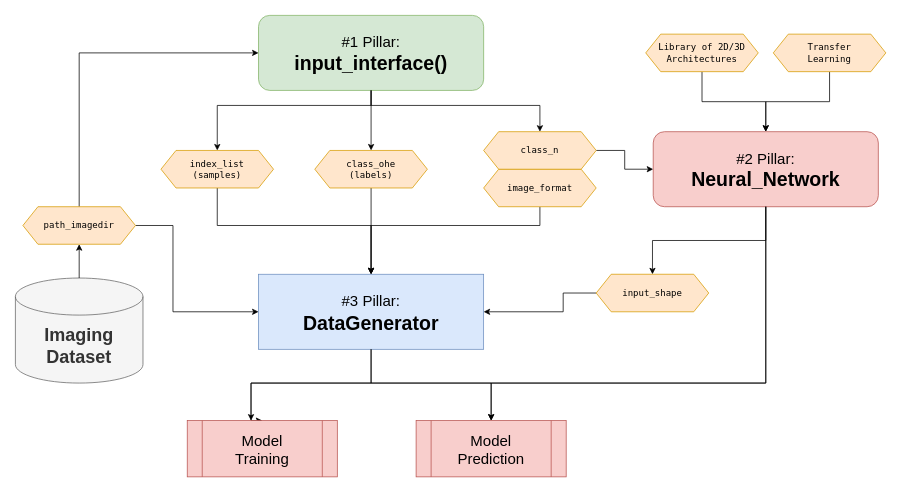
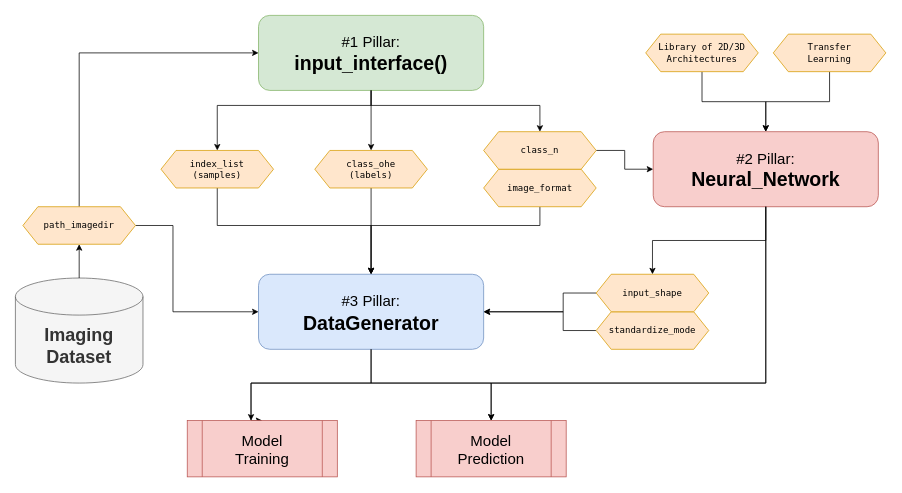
node "#3 Pillar: DataGenerator": shape rectangle -> rounded rectangle
edge "standardize_mode" -> "#3 Pillar: DataGenerator": added
node "standardize_mode": added
